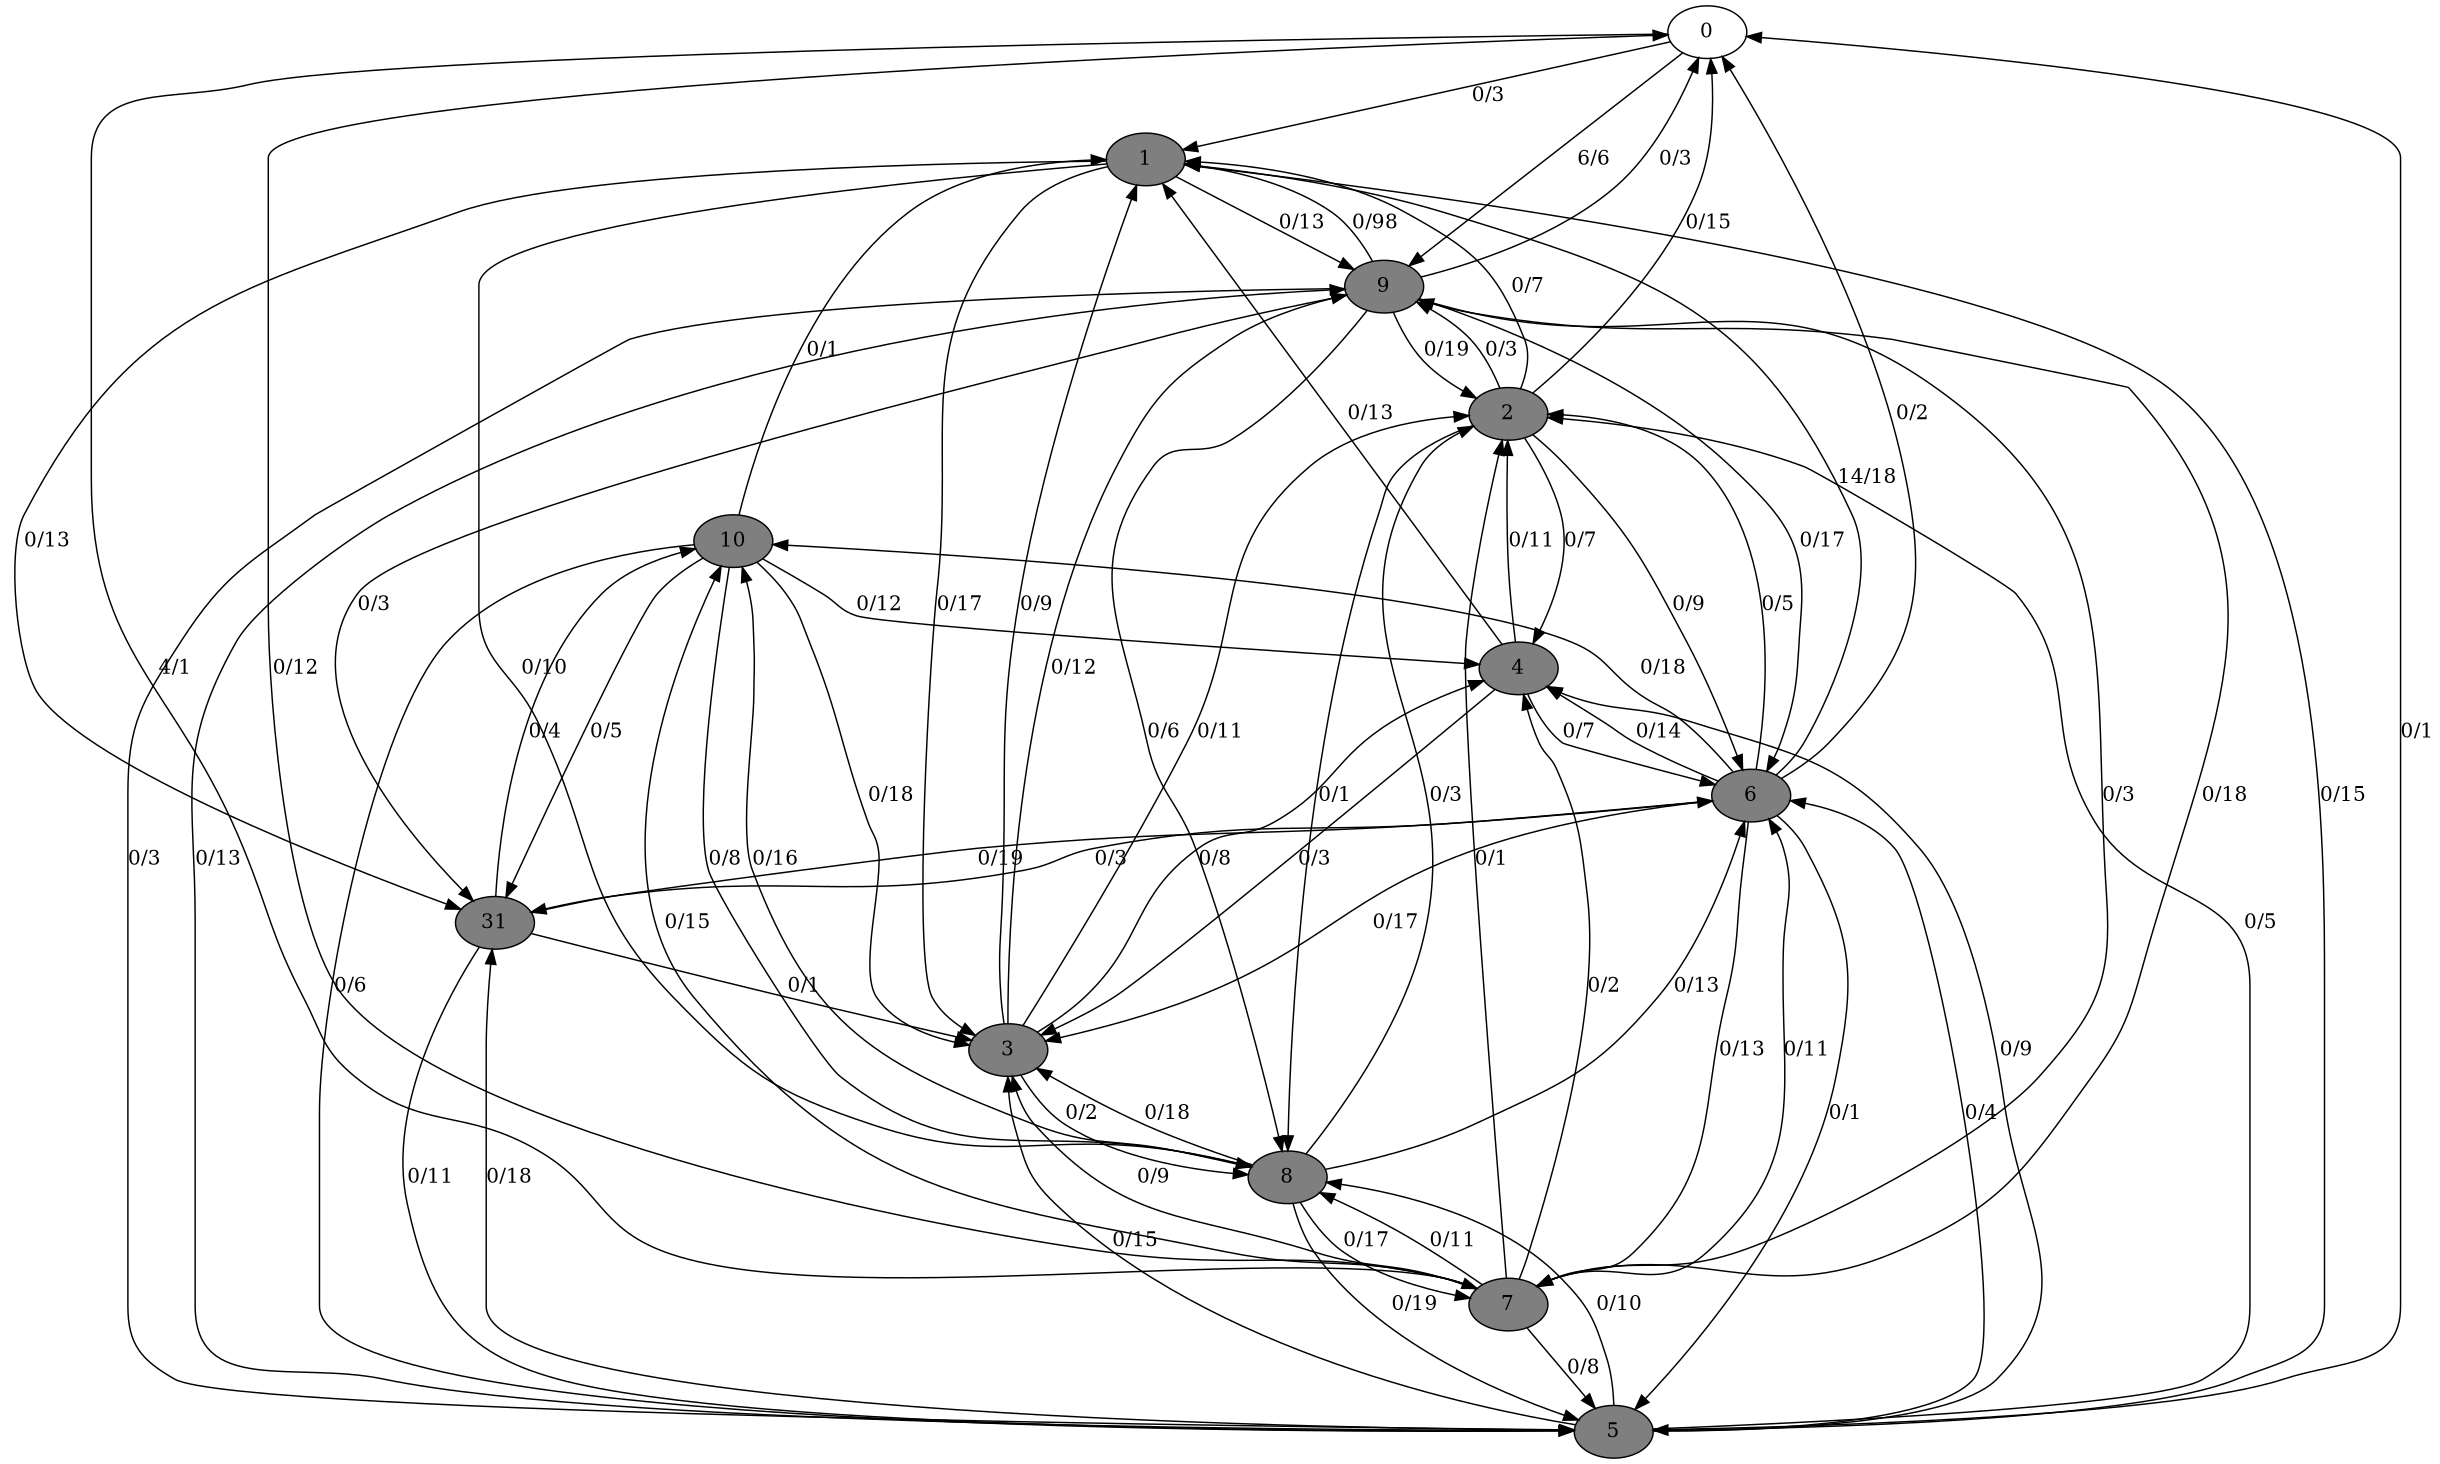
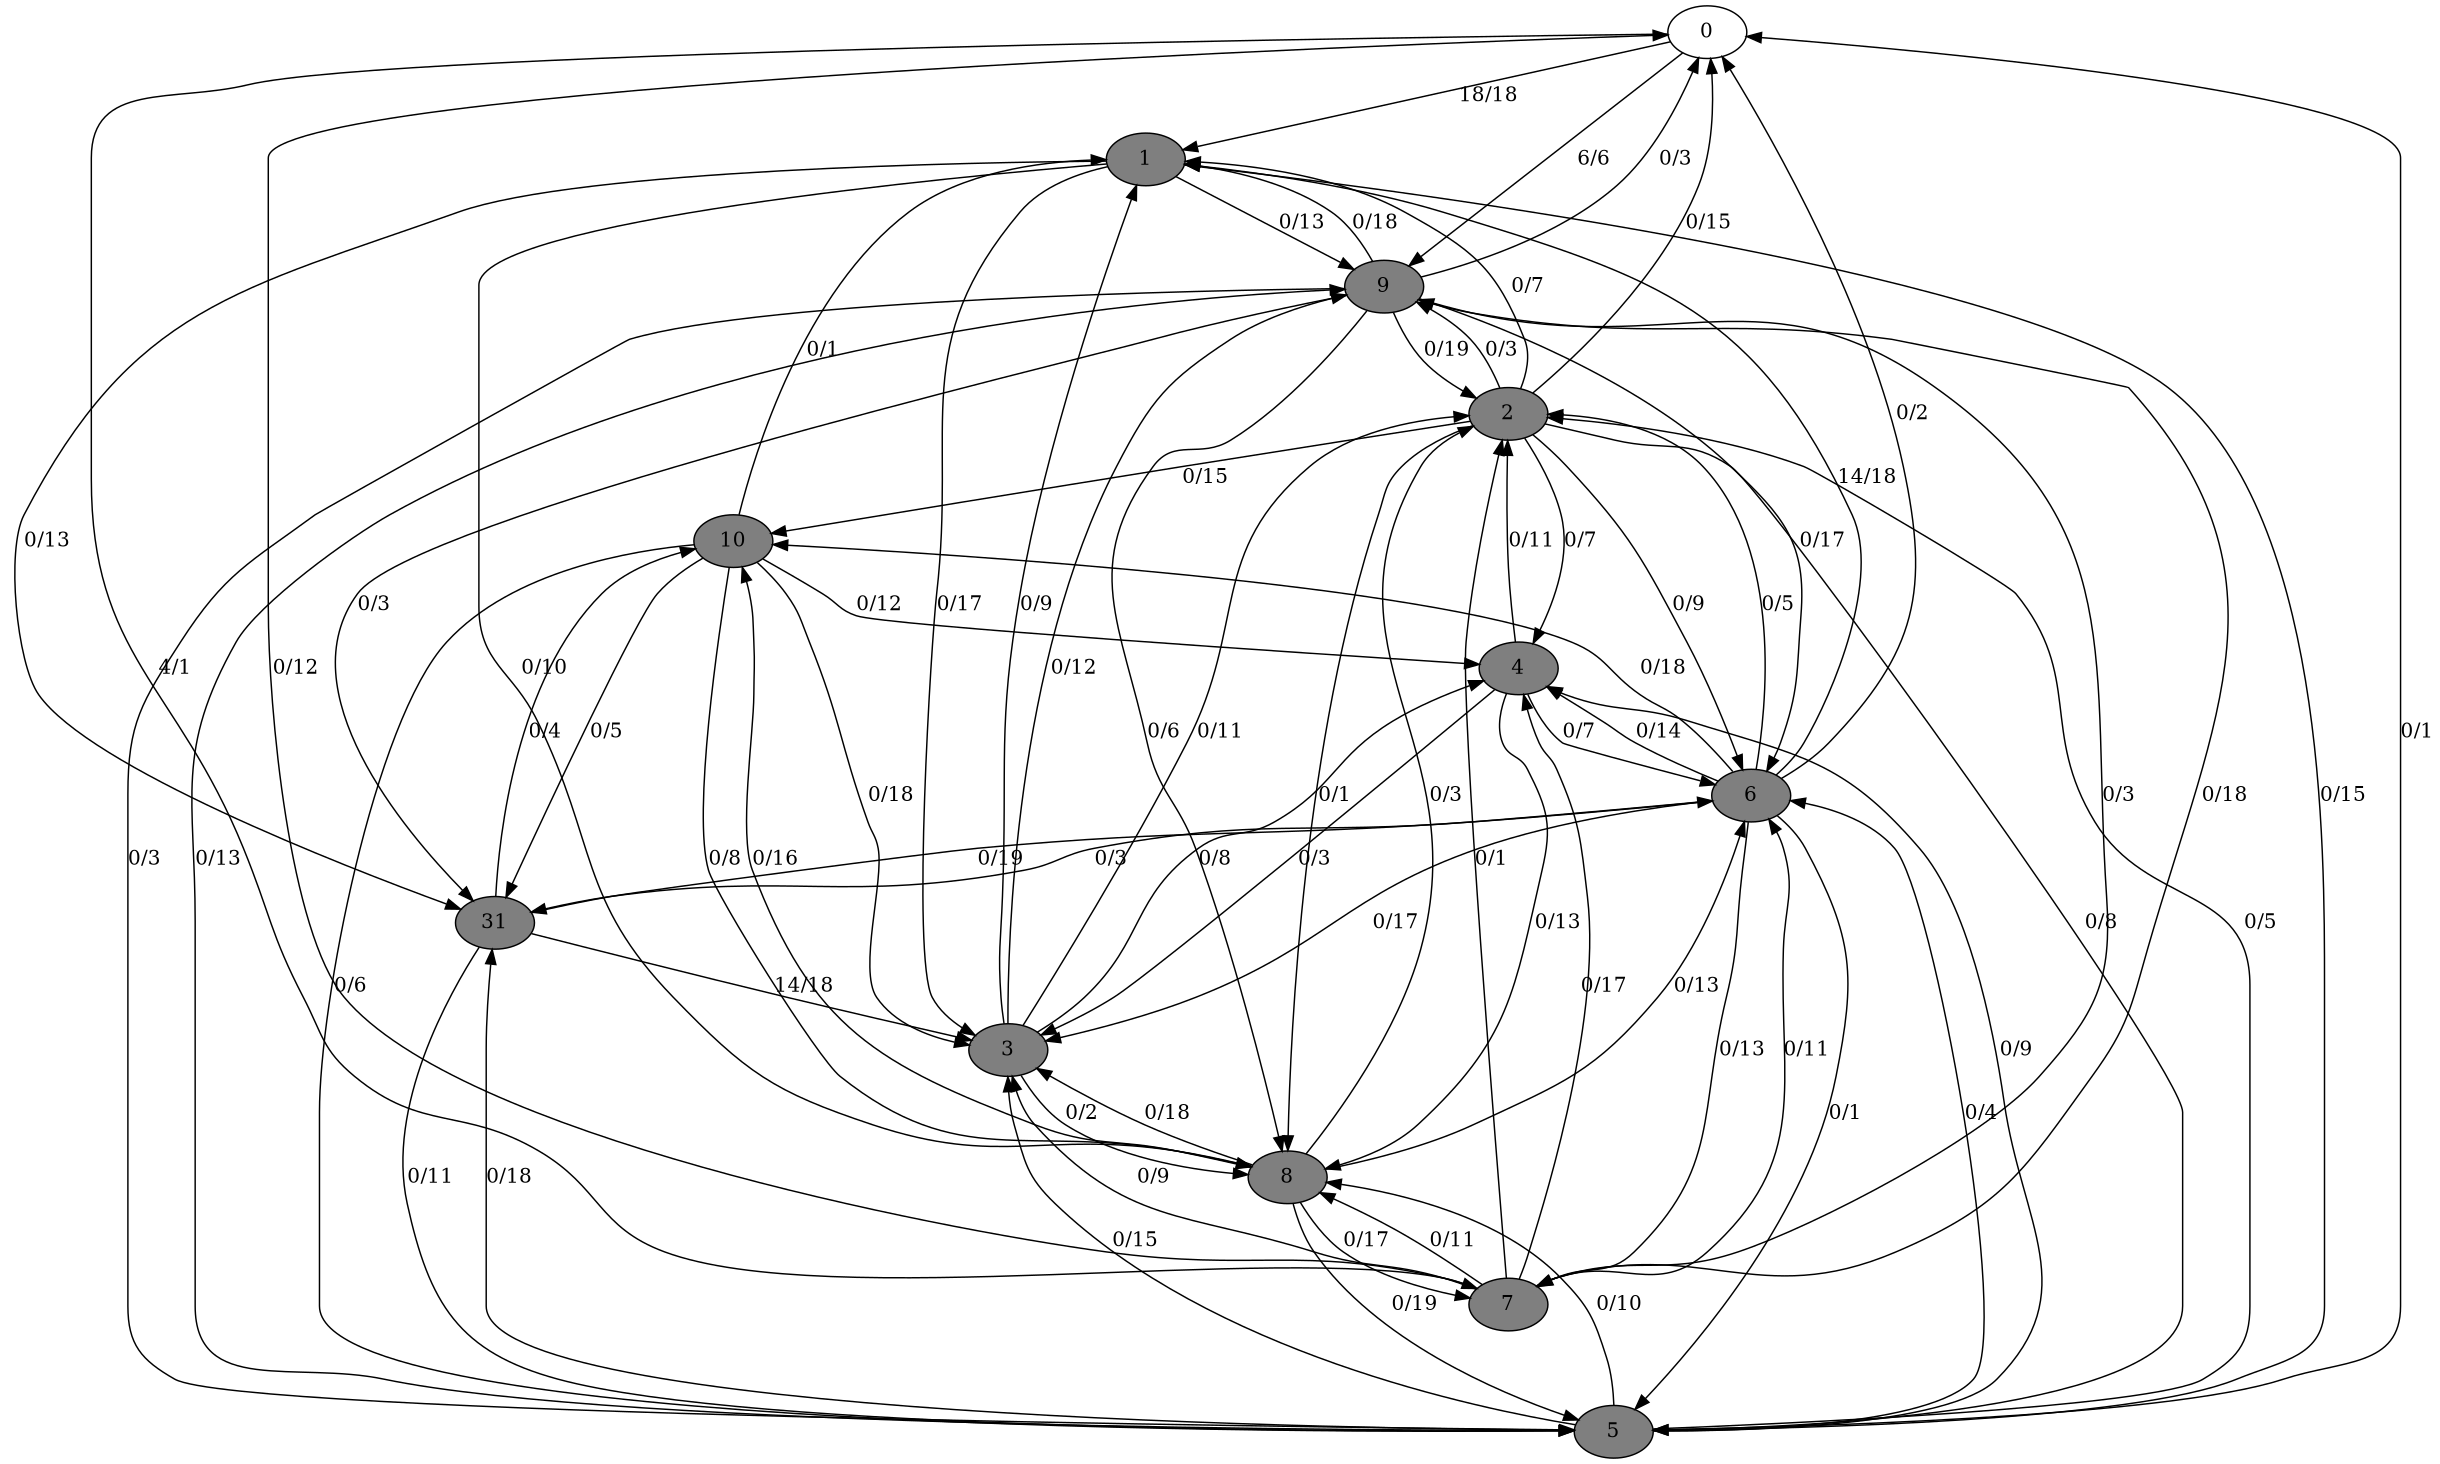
edge "0" -> "1": label "0/3" -> "18/18"
edge "9" -> "1": label "0/98" -> "0/18"
edge "4" -> "1": now "4" -> "8"
edge "31" -> "3": label "0/1" -> "14/18"
edge "7" -> "4": label "0/2" -> "0/17"
edge "7" -> "10": now "2" -> "10"
edge "7" -> "5": now "2" -> "5"
